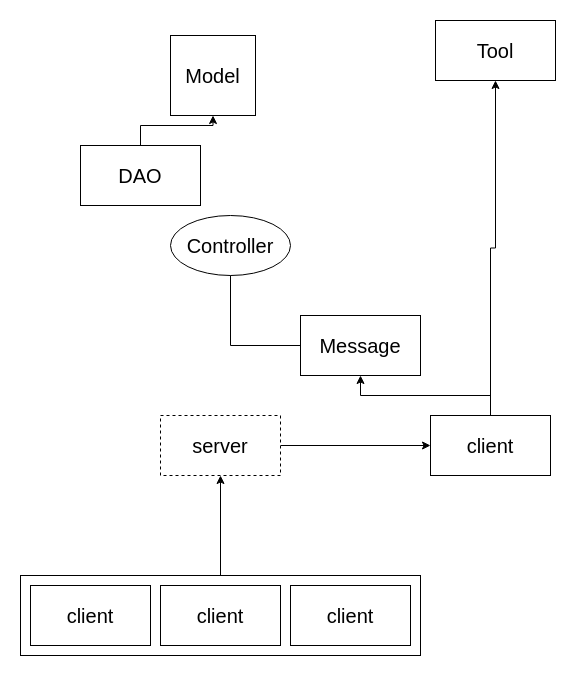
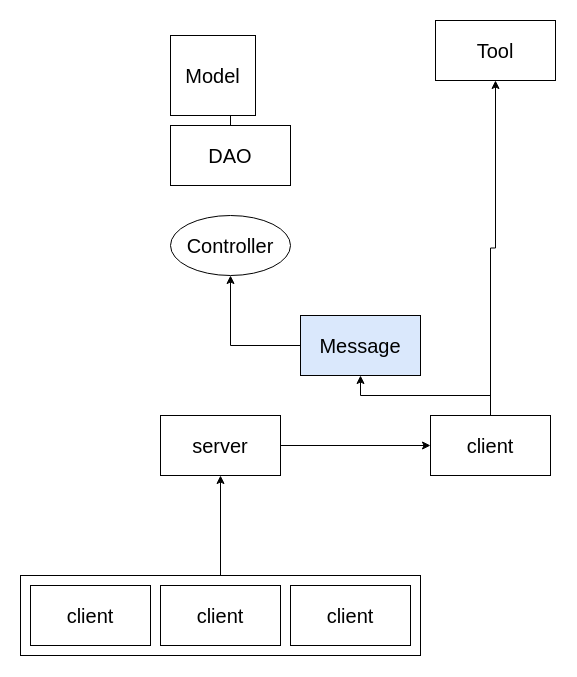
node "DAO": moved (141, 176) -> (231, 156)
edge "Controller" -- "Message": arrowhead none -> classic
node "Message": fillcolor #ffffff -> #dae8fc
node "server": style dashed -> solid
